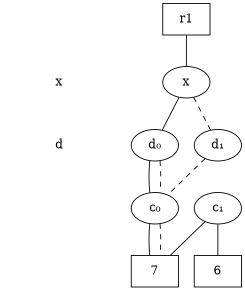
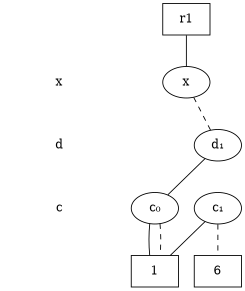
node "d₀": removed
edge "d₁" -- "c₀": style dashed -> solid
node "c": added
edge "c₁" -- "6": style solid -> dashed
node "7": label "7" -> "1"
